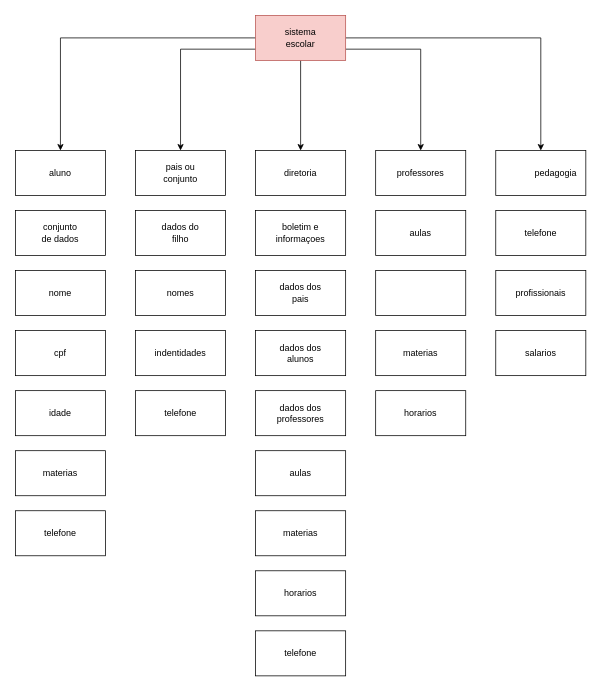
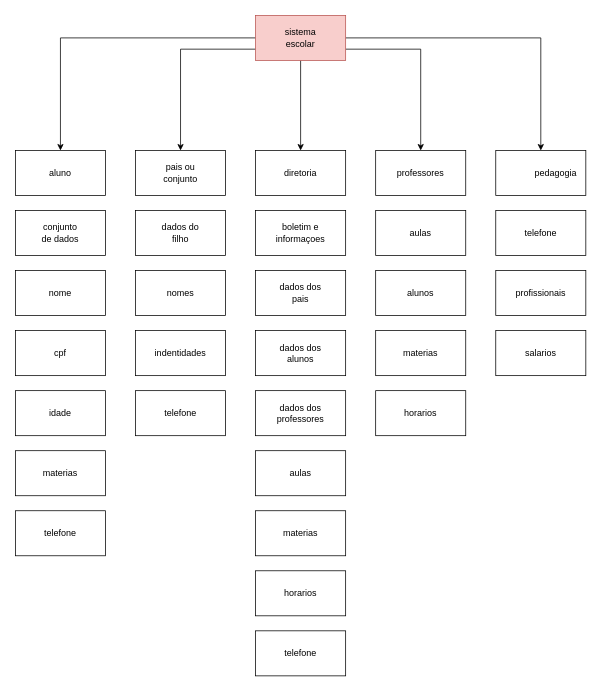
node "alunos": added
